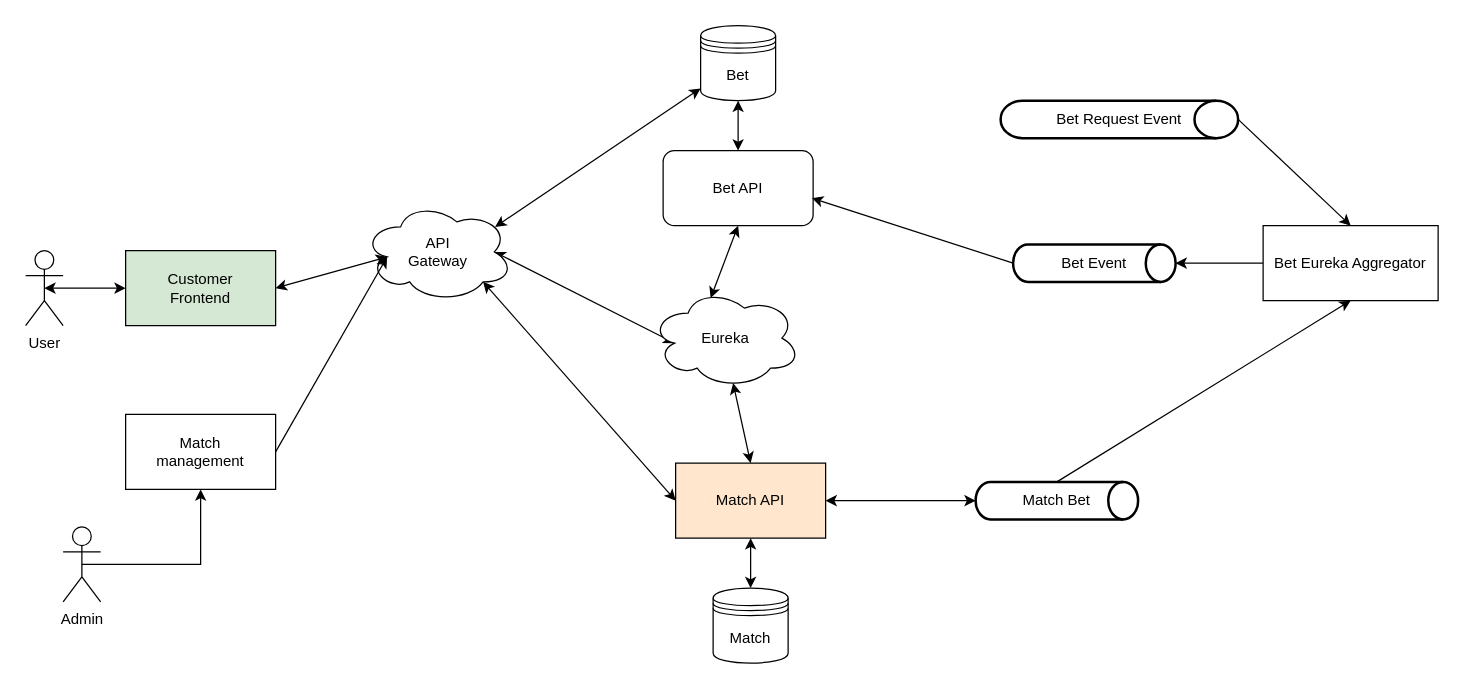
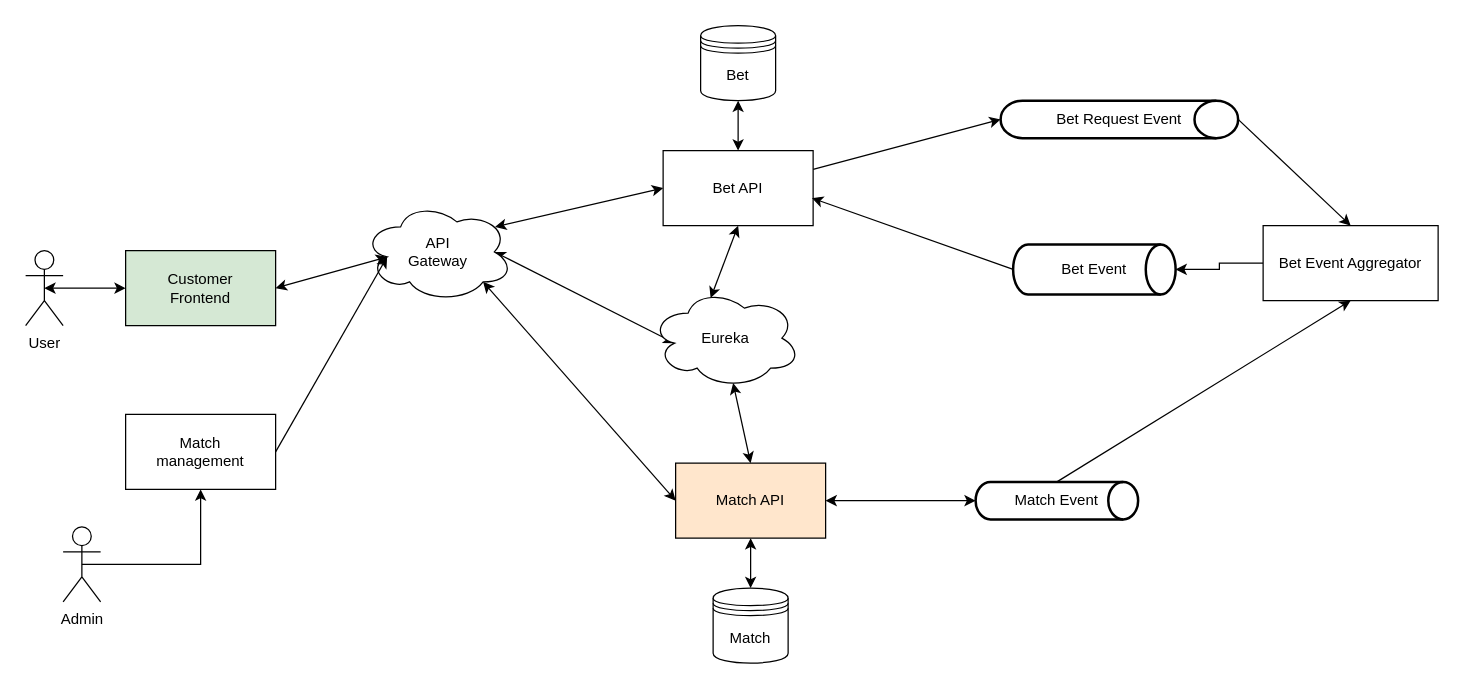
edge "Bet API" -> "Bet Request Event": added
edge "Bet" -- "API Gateway": now "Bet API" -- "API Gateway"
node "Bet API": shape rounded rectangle -> rectangle
node "Bet Event": size 163x38 -> 163x50
node "Bet Eureka Aggregator": label "Bet Eureka Aggregator" -> "Bet Event Aggregator"
node "Match Bet": label "Match Bet" -> "Match Event"
